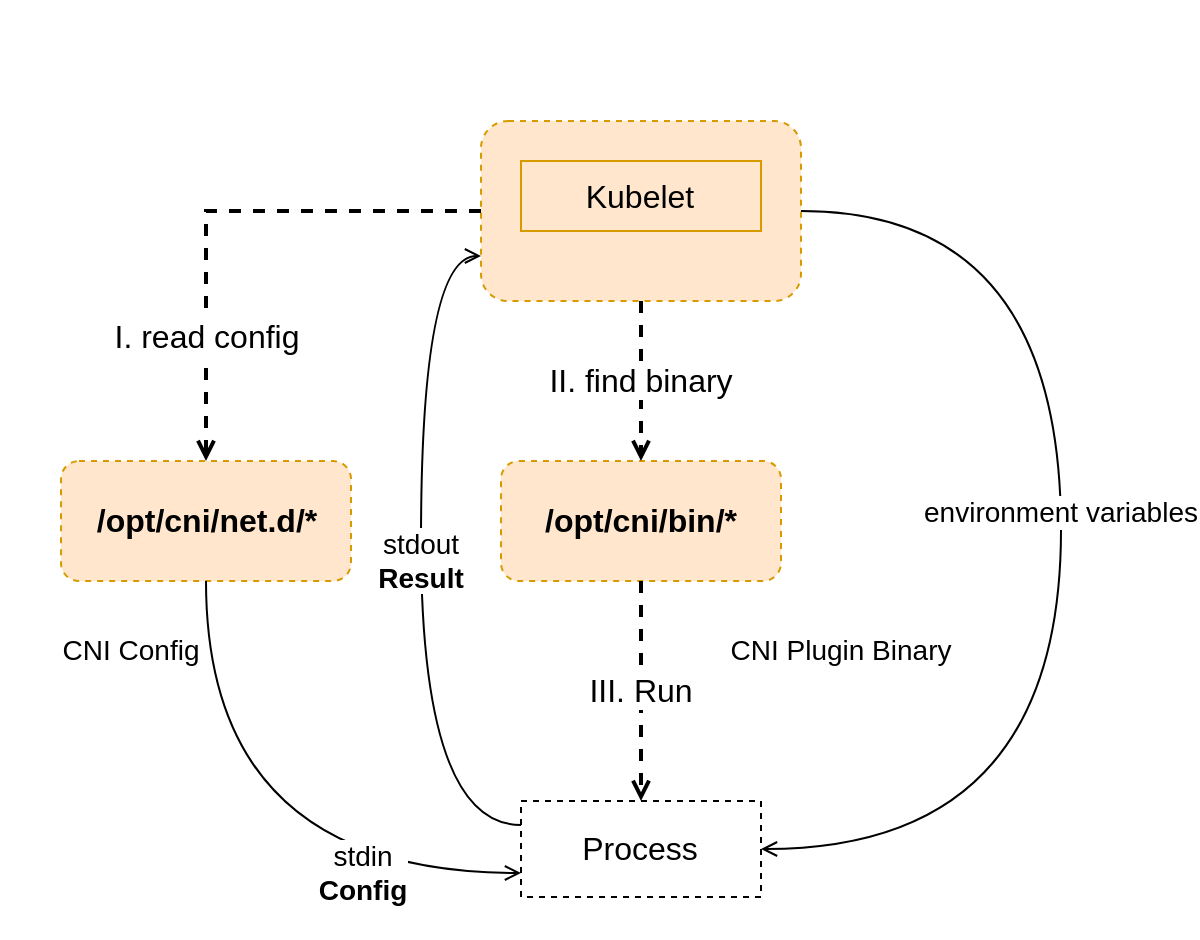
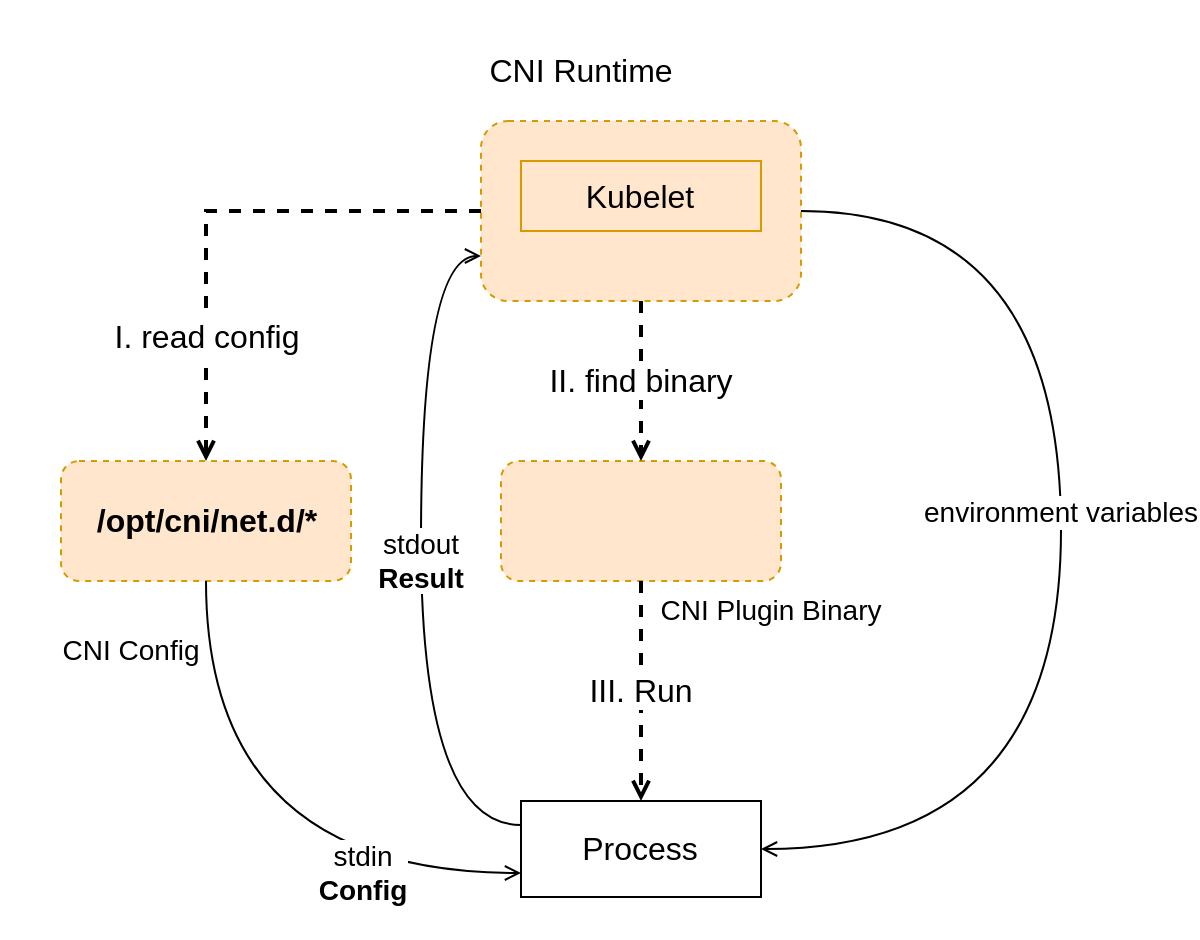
node "CNI Runtime": added
node "/opt/cni/bin/*": removed
node "CNI Plugin Binary": moved (841, 651) -> (771, 611)
node "Process": style dashed -> solid
